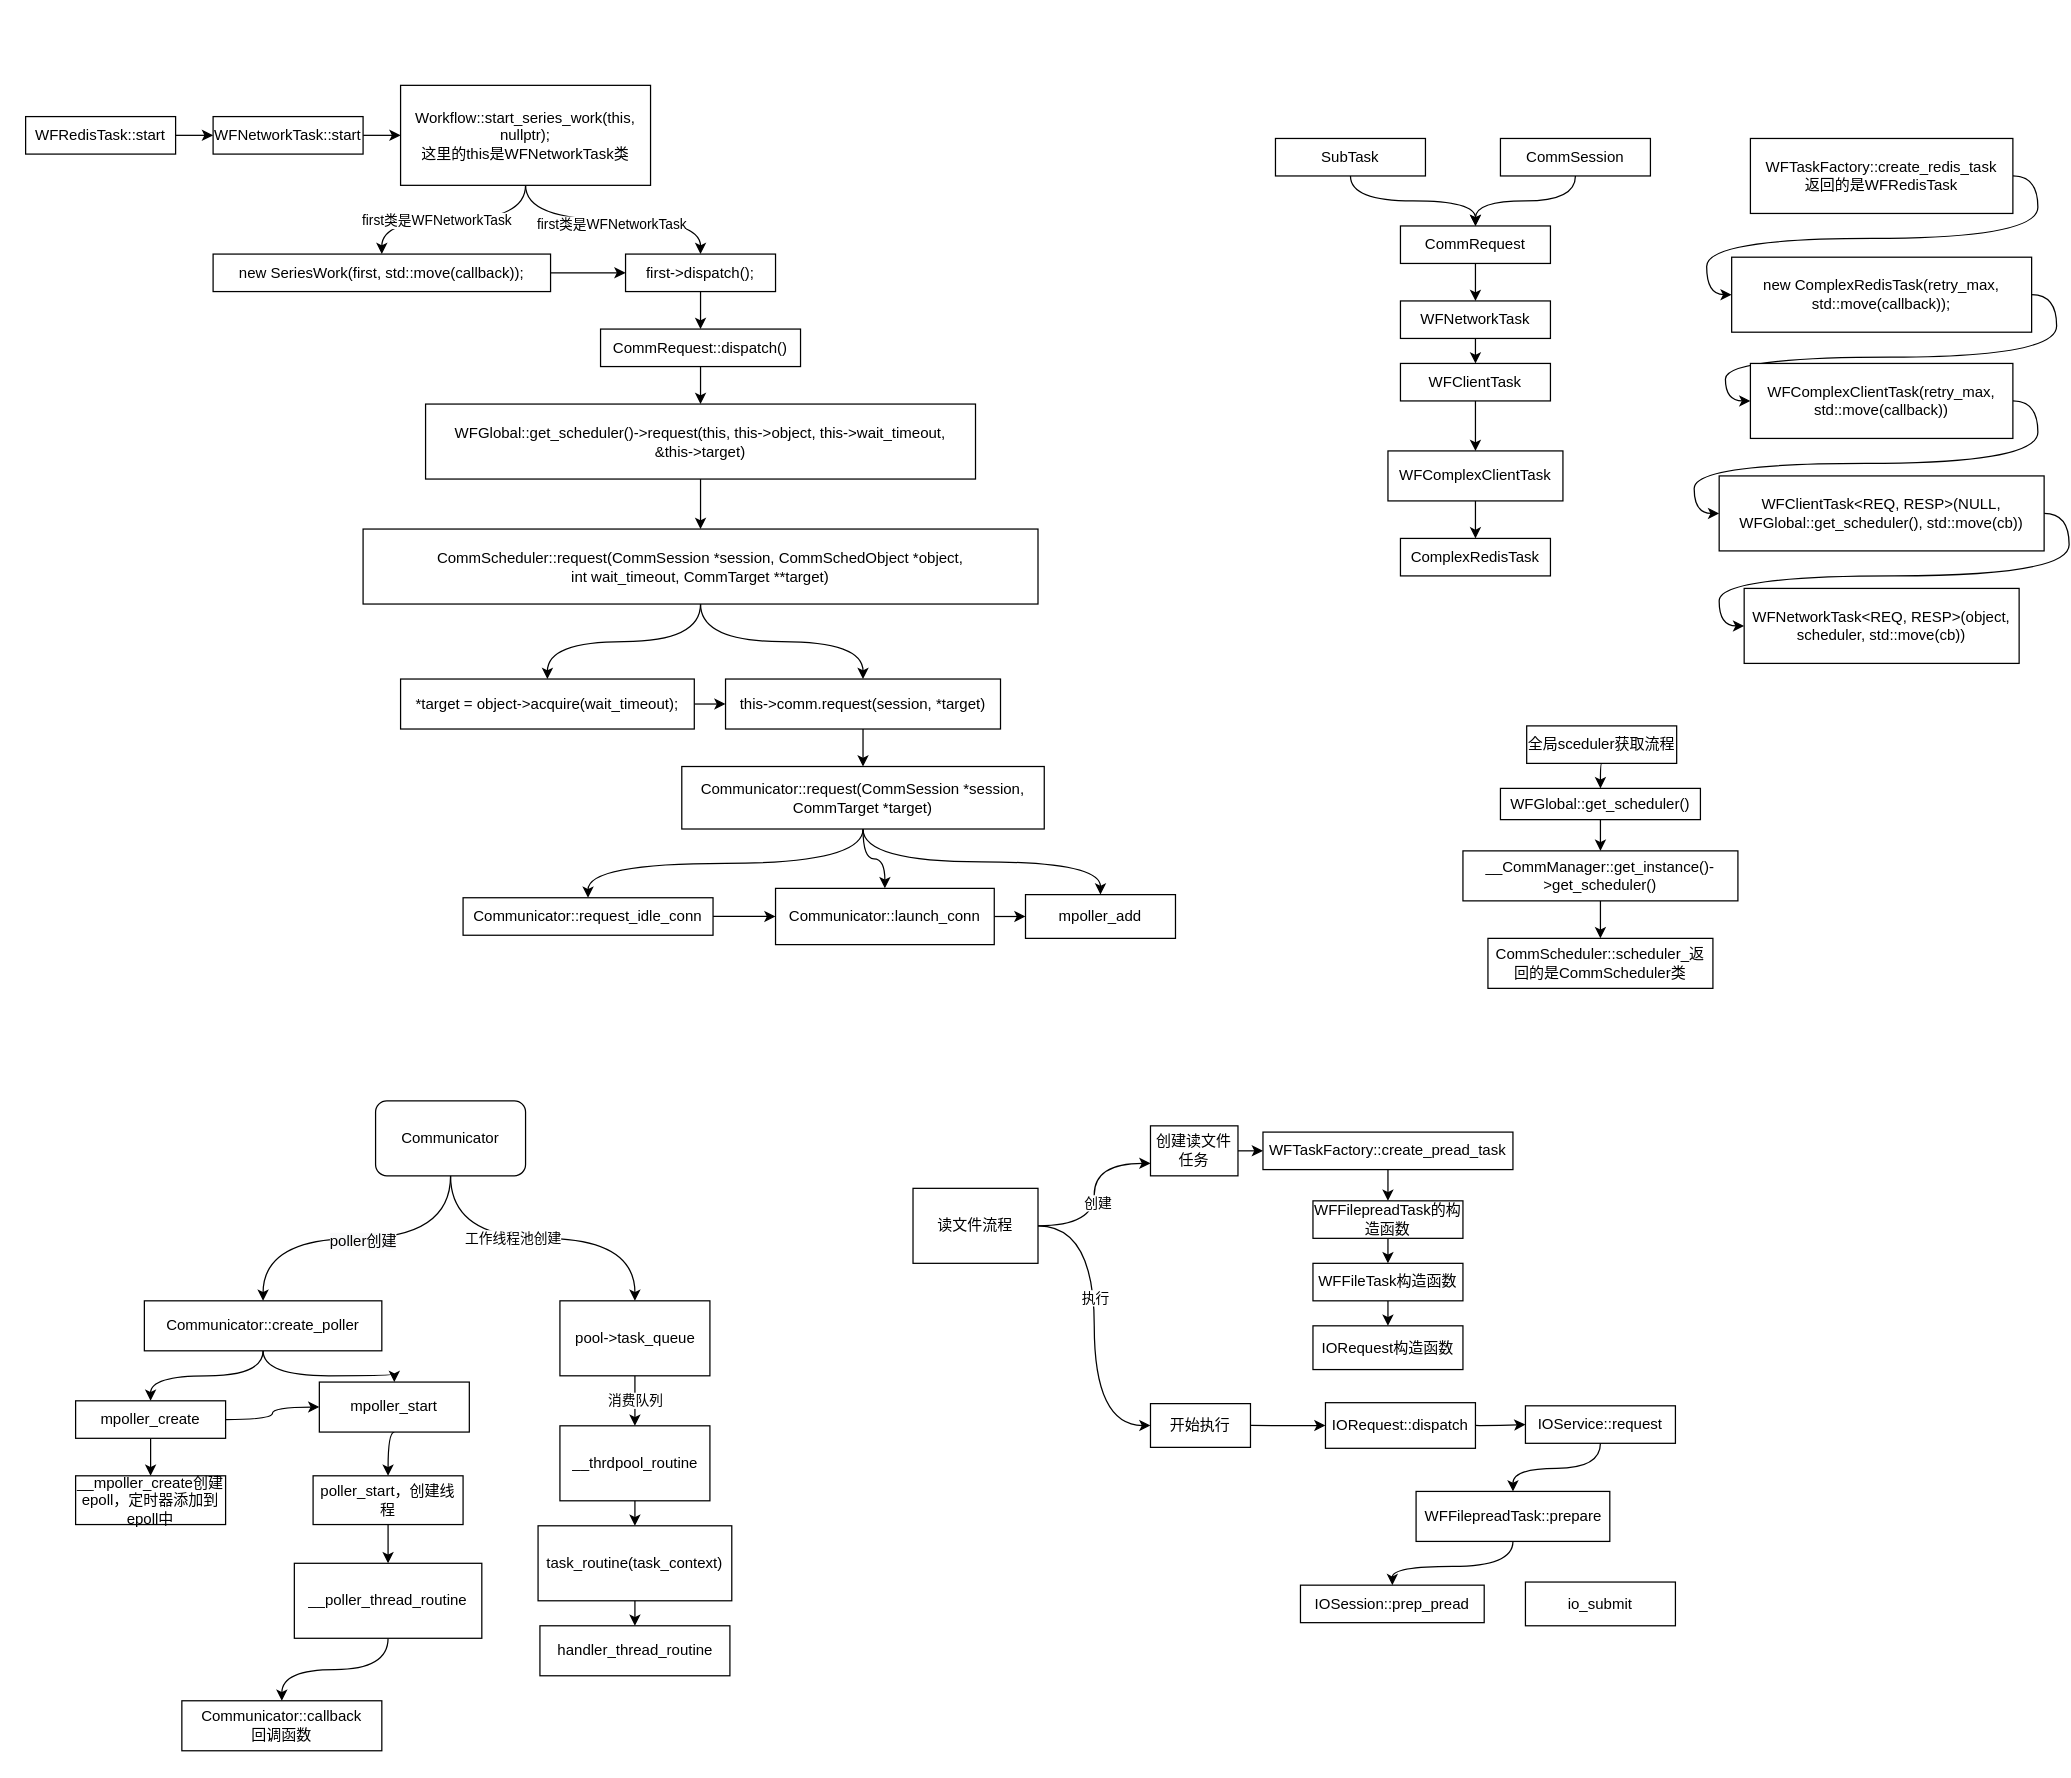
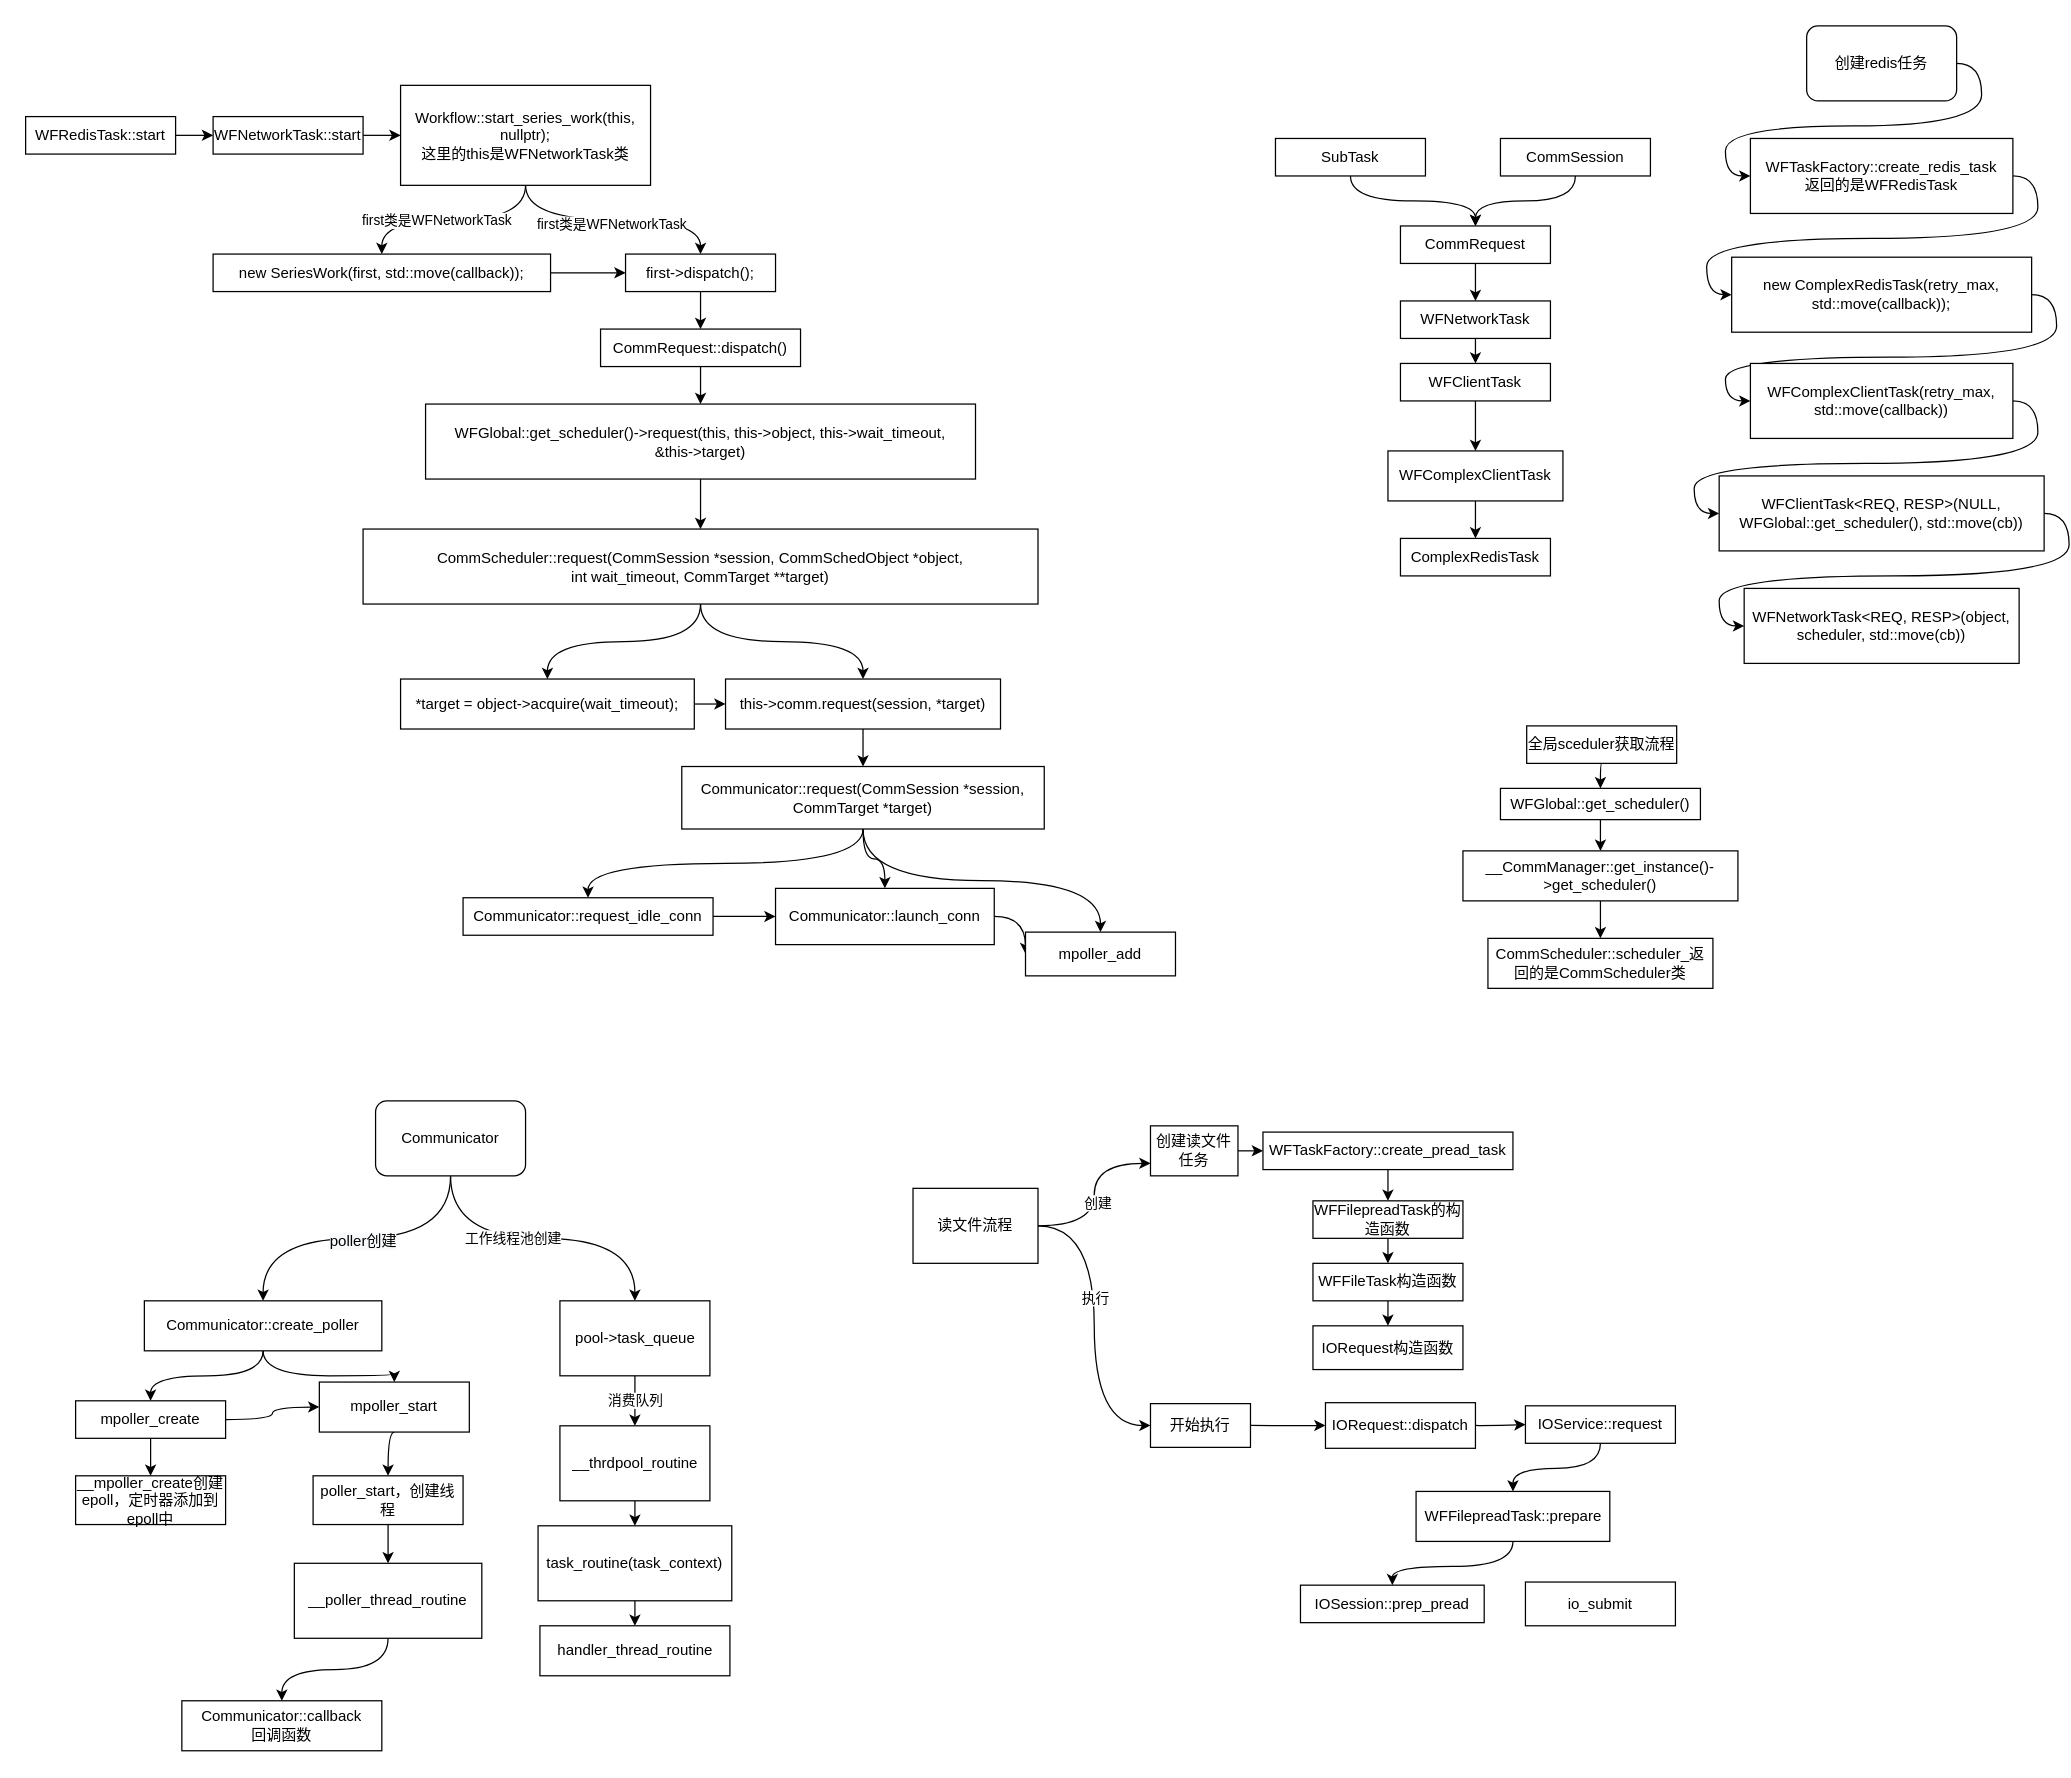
node "创建redis任务": added
edge "创建redis任务" -> "WFTaskFactory::create_redis_task 返回的是WFRedisTask": added
node "mpoller_add": moved (1101, 916) -> (1101, 954)
